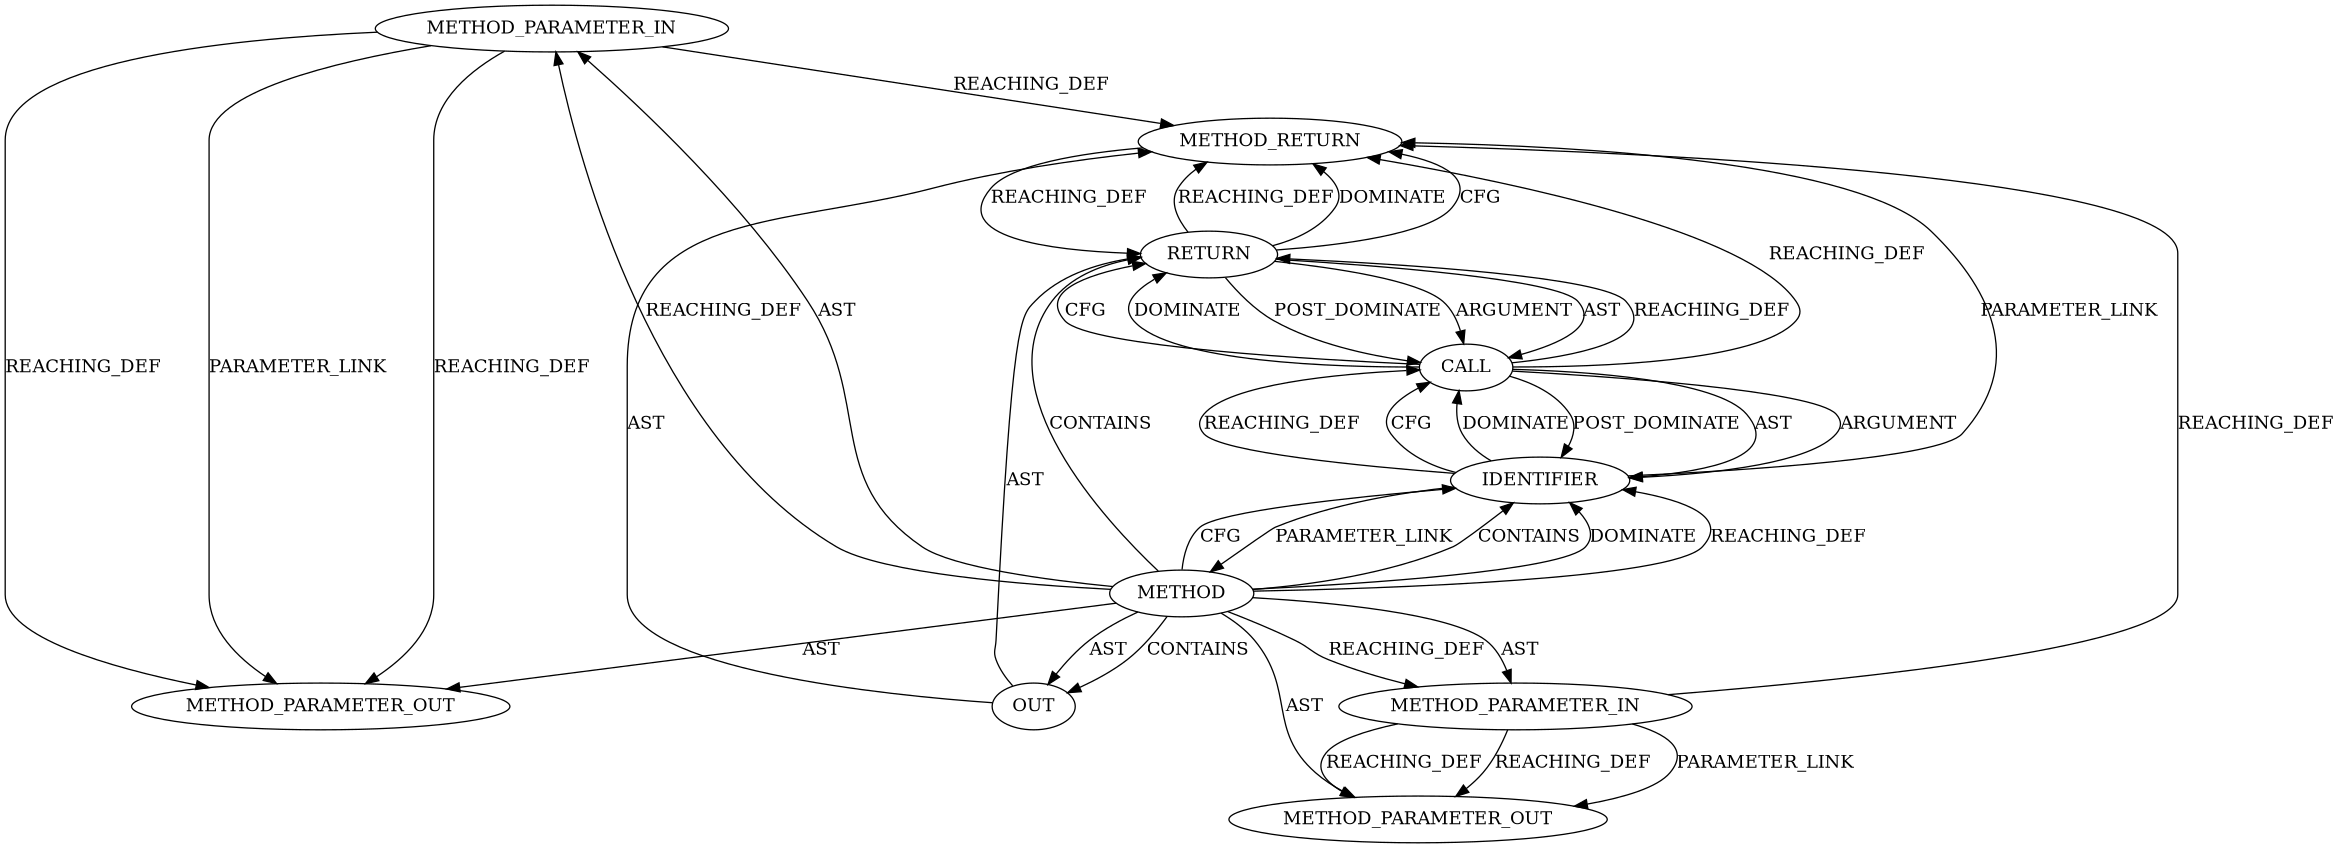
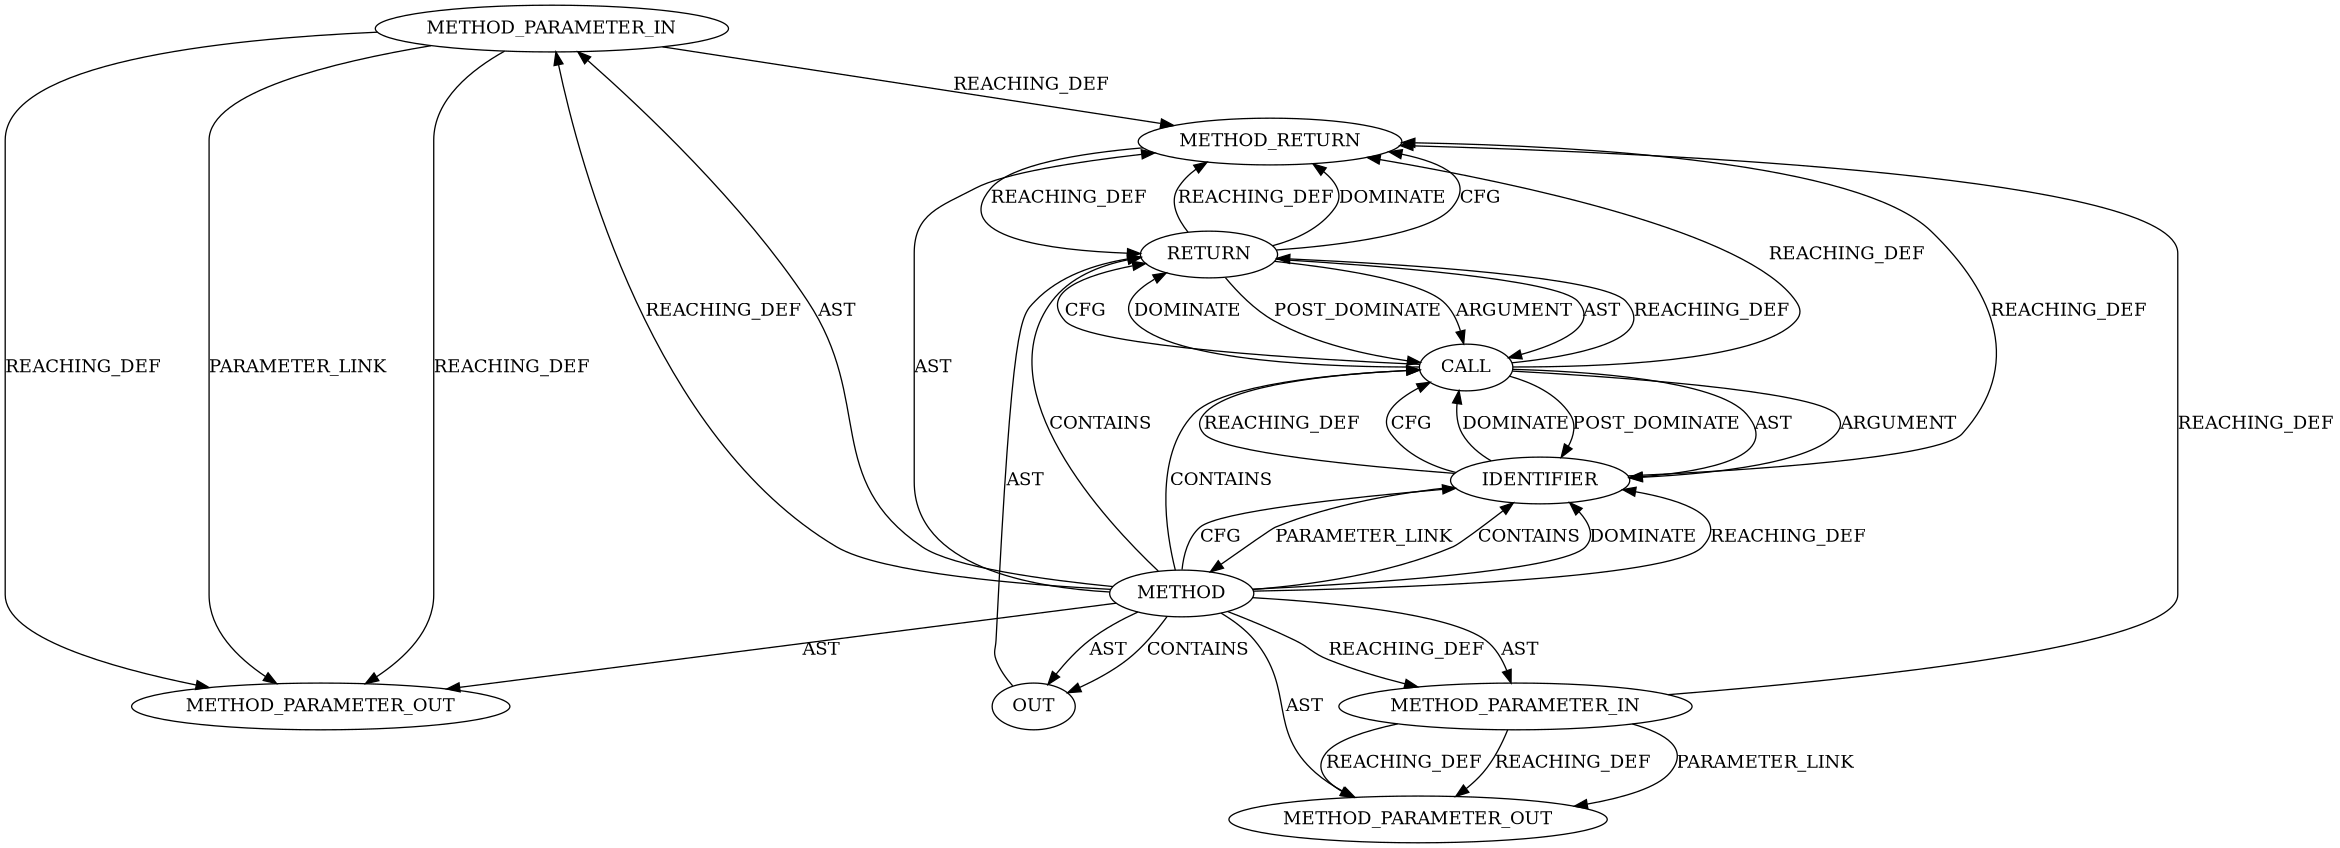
edge "IDENTIFIER" -> "METHOD_RETURN": label "PARAMETER_LINK" -> "REACHING_DEF"
edge "OUT" -> "METHOD_RETURN": now "METHOD" -> "METHOD_RETURN"
edge "METHOD" -> "CALL": added, label "CONTAINS"
